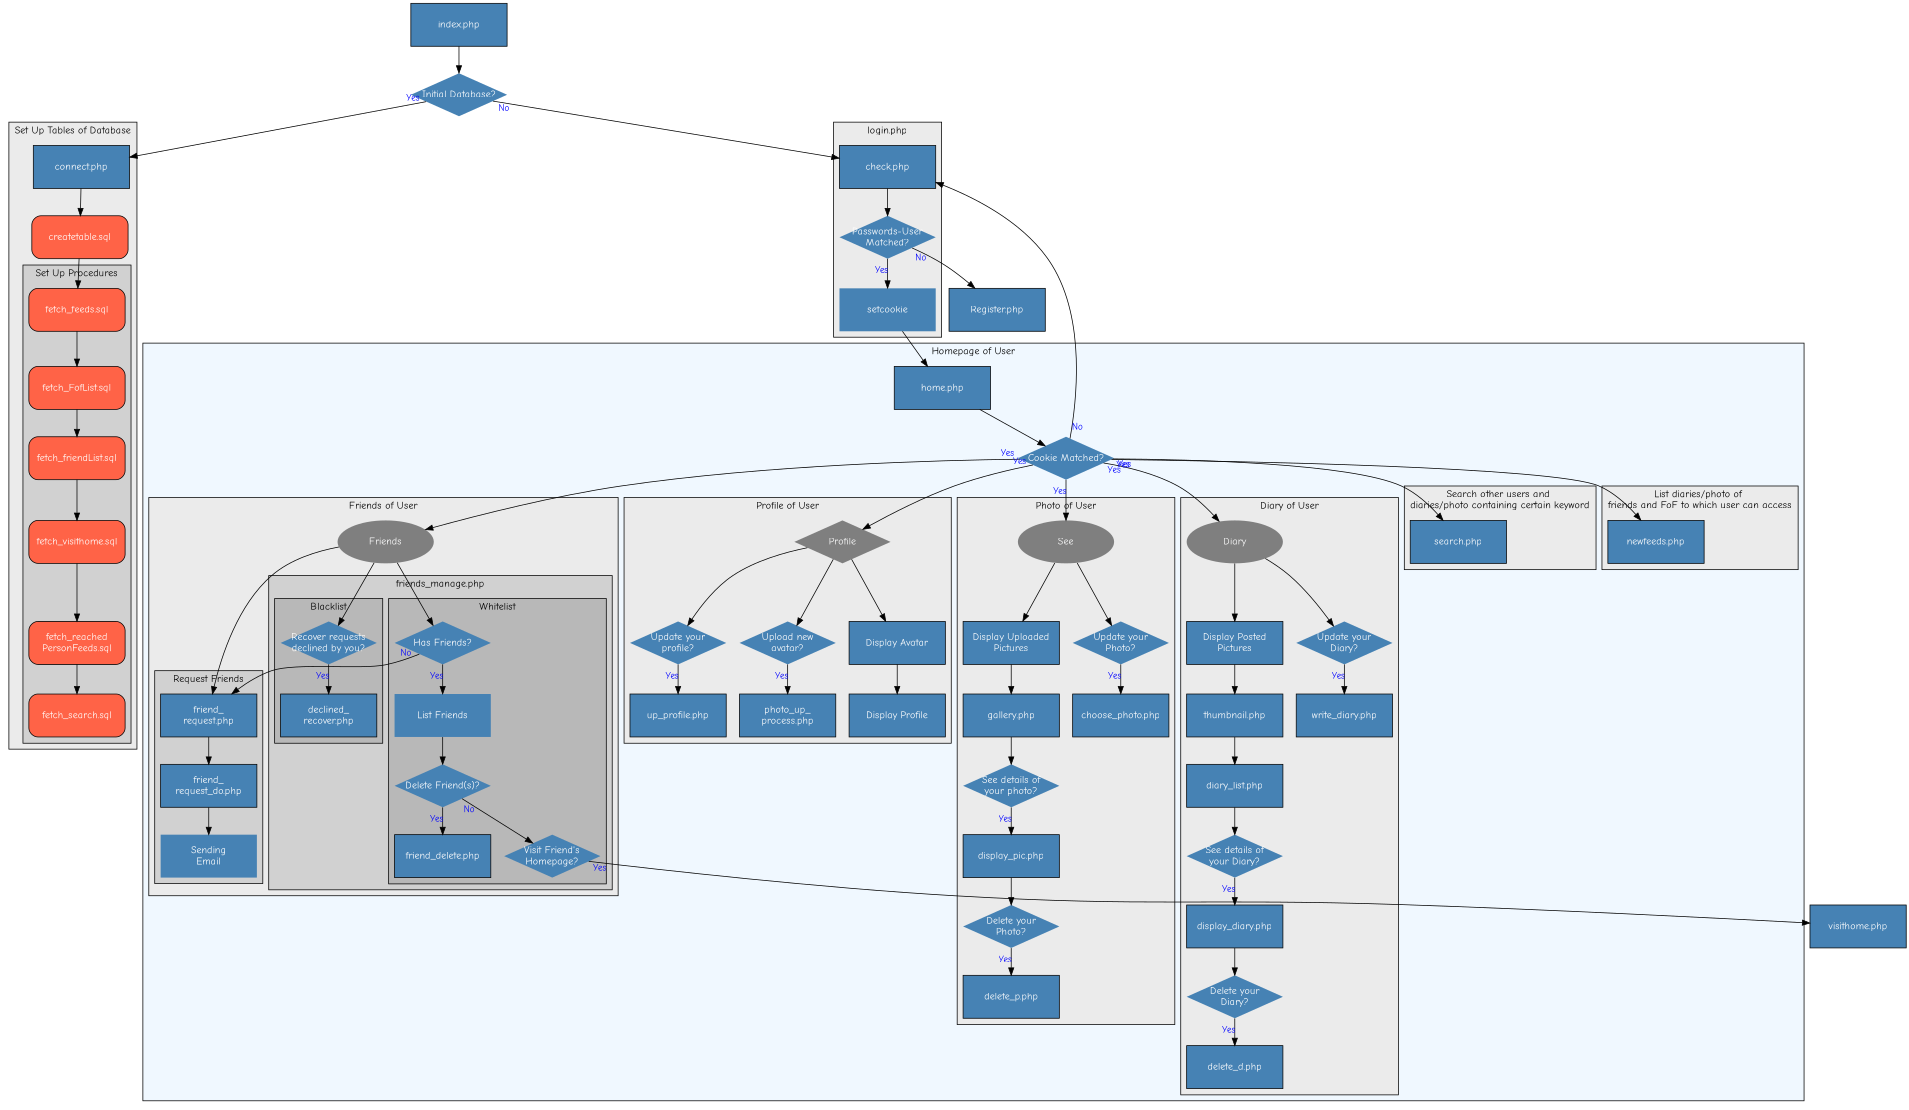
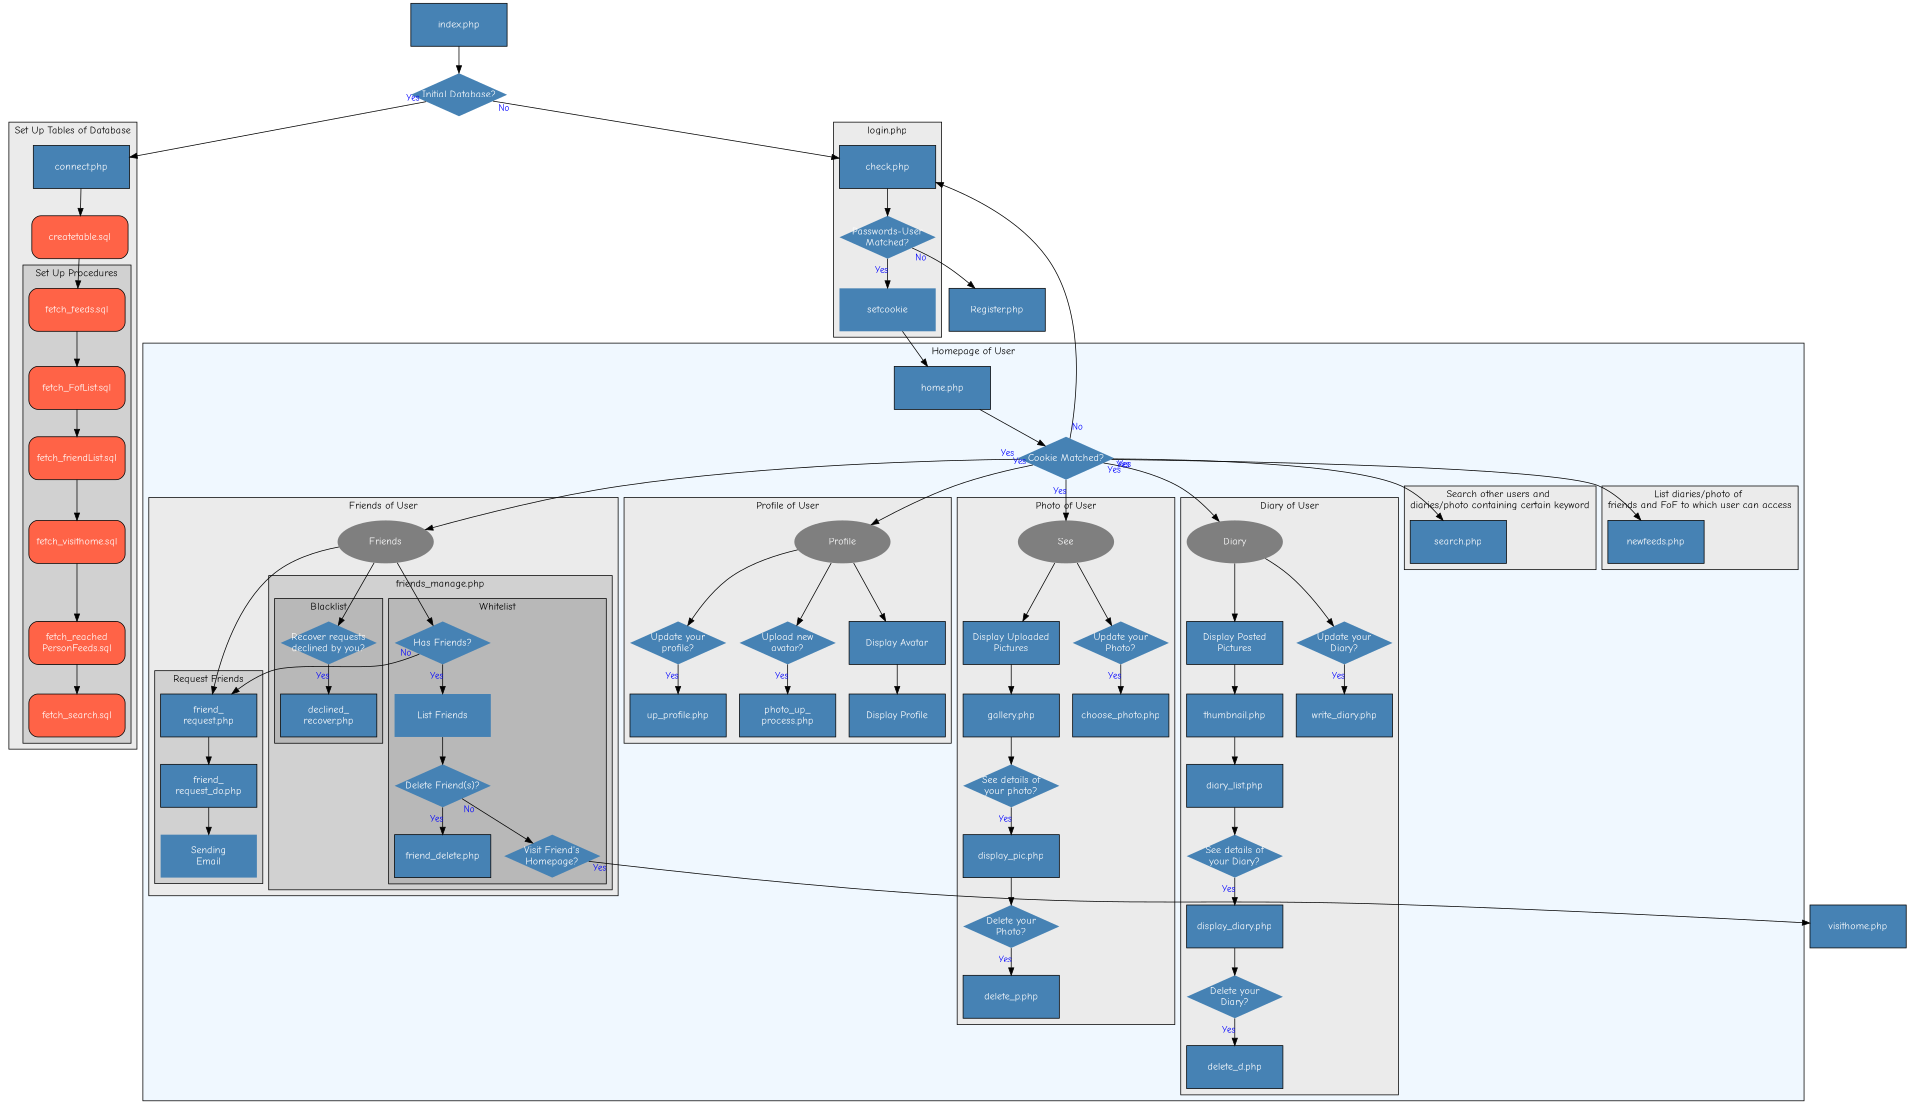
node "Profile": shape diamond -> ellipse
